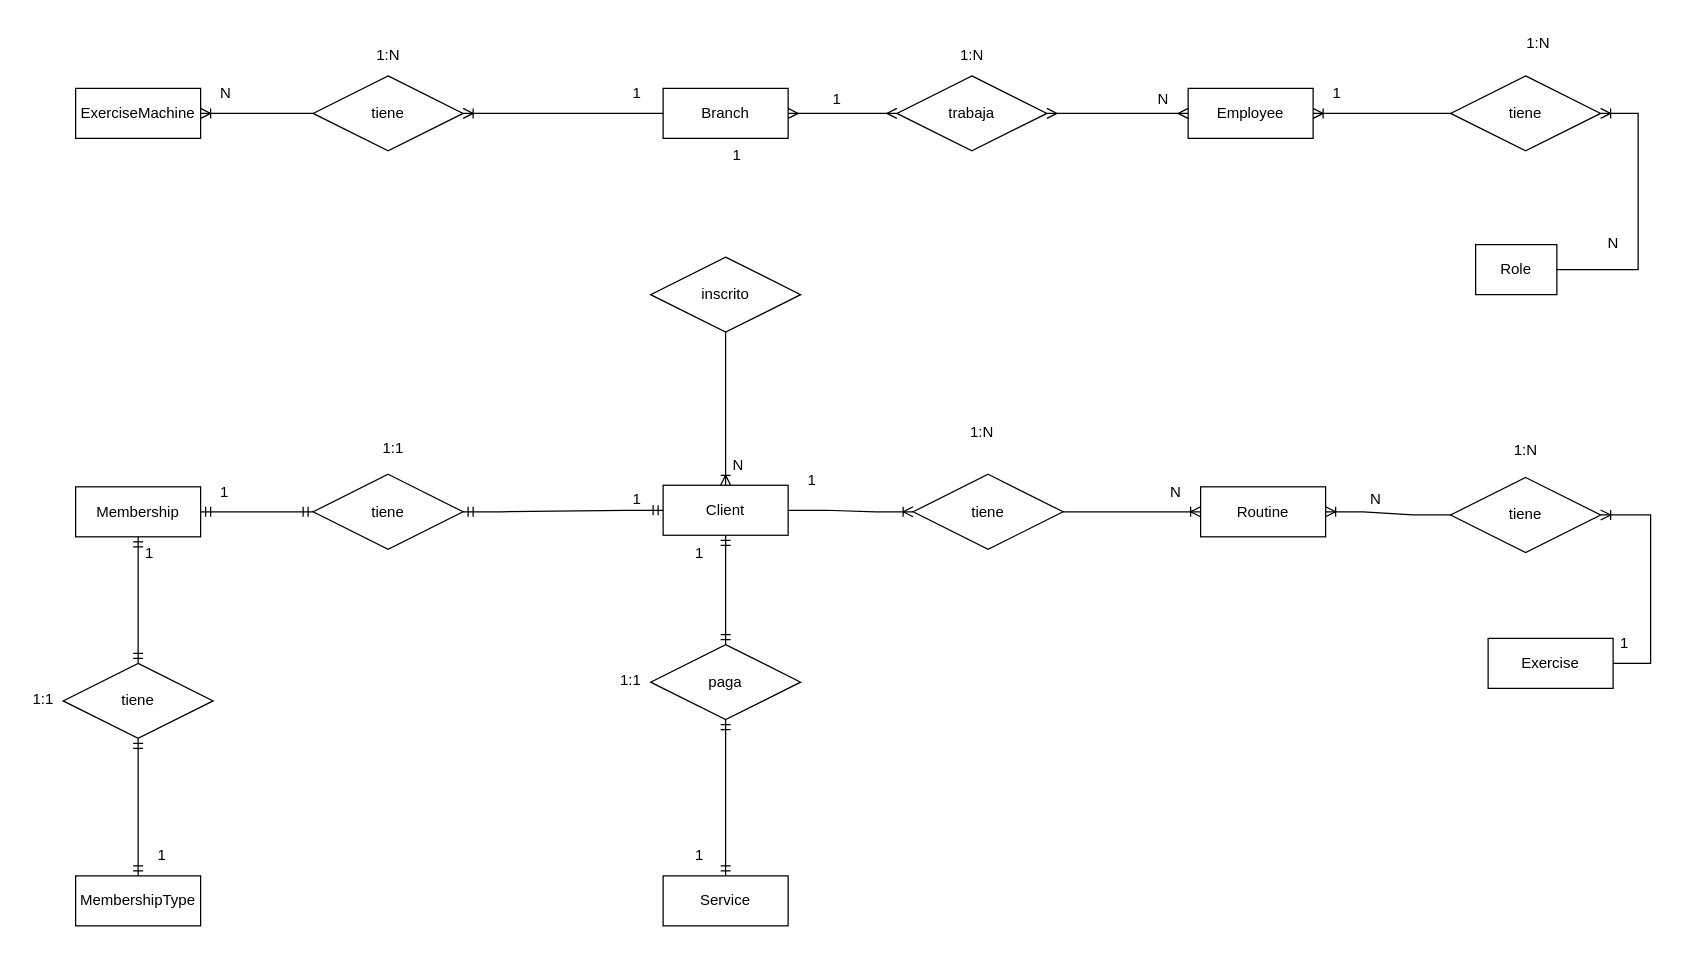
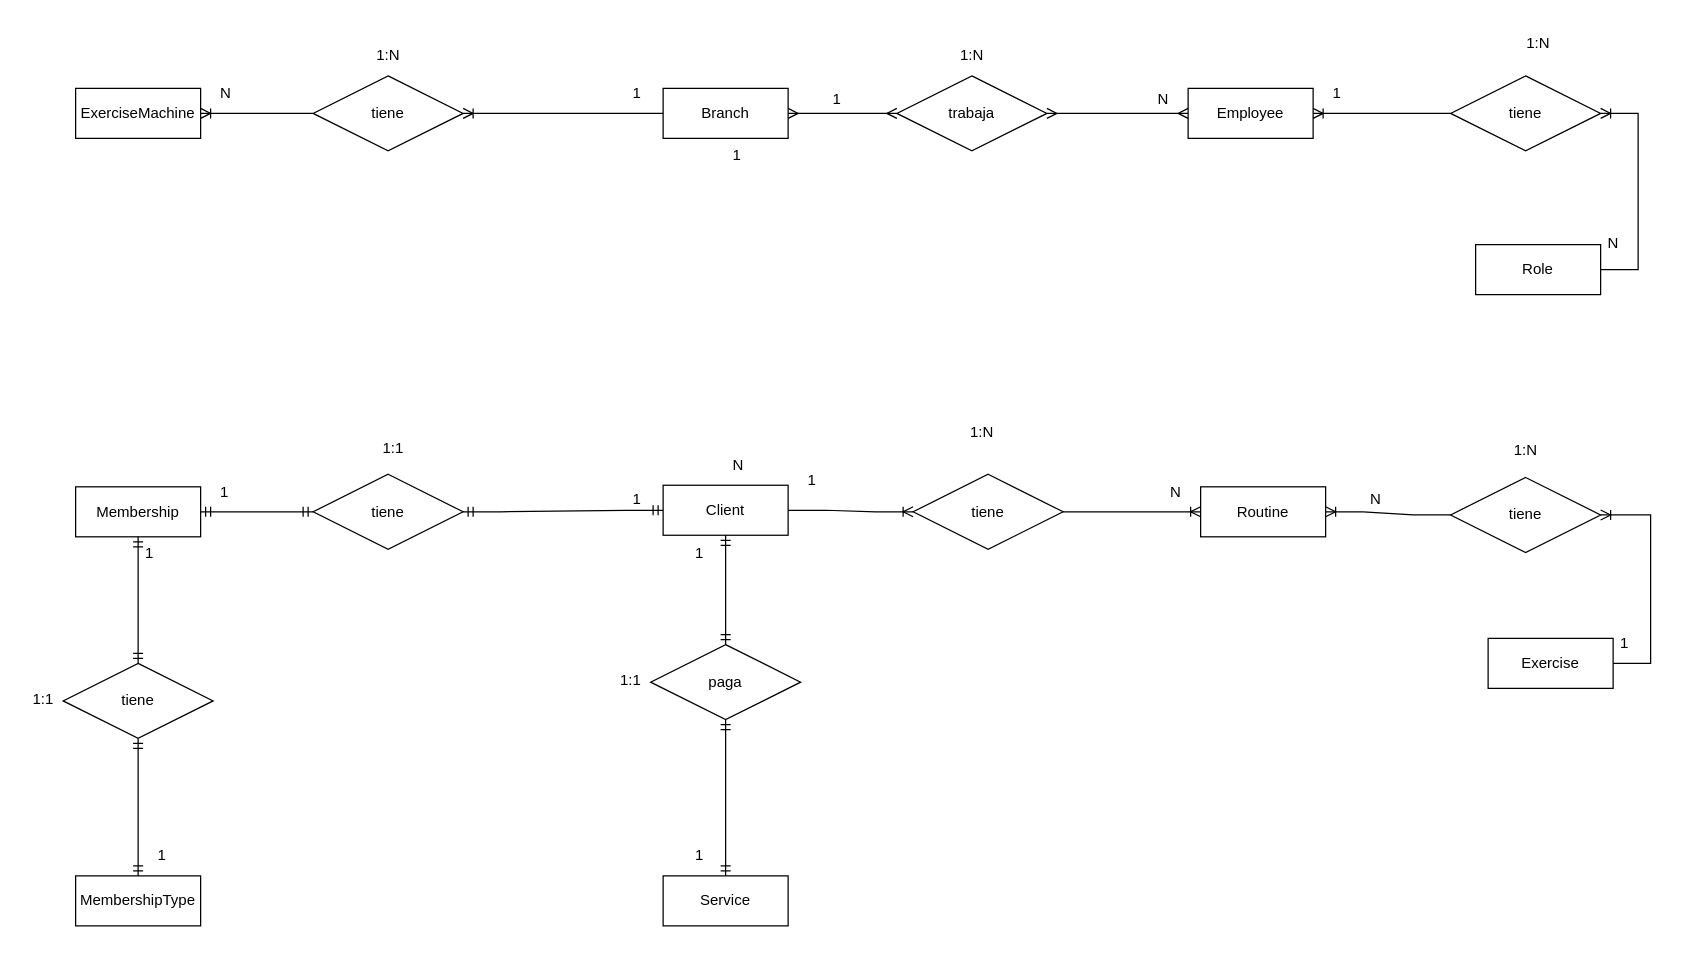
node "Role": size 81x50 -> 125x50
node "inscrito": removed
edge "inscrito" -> "Client": removed
